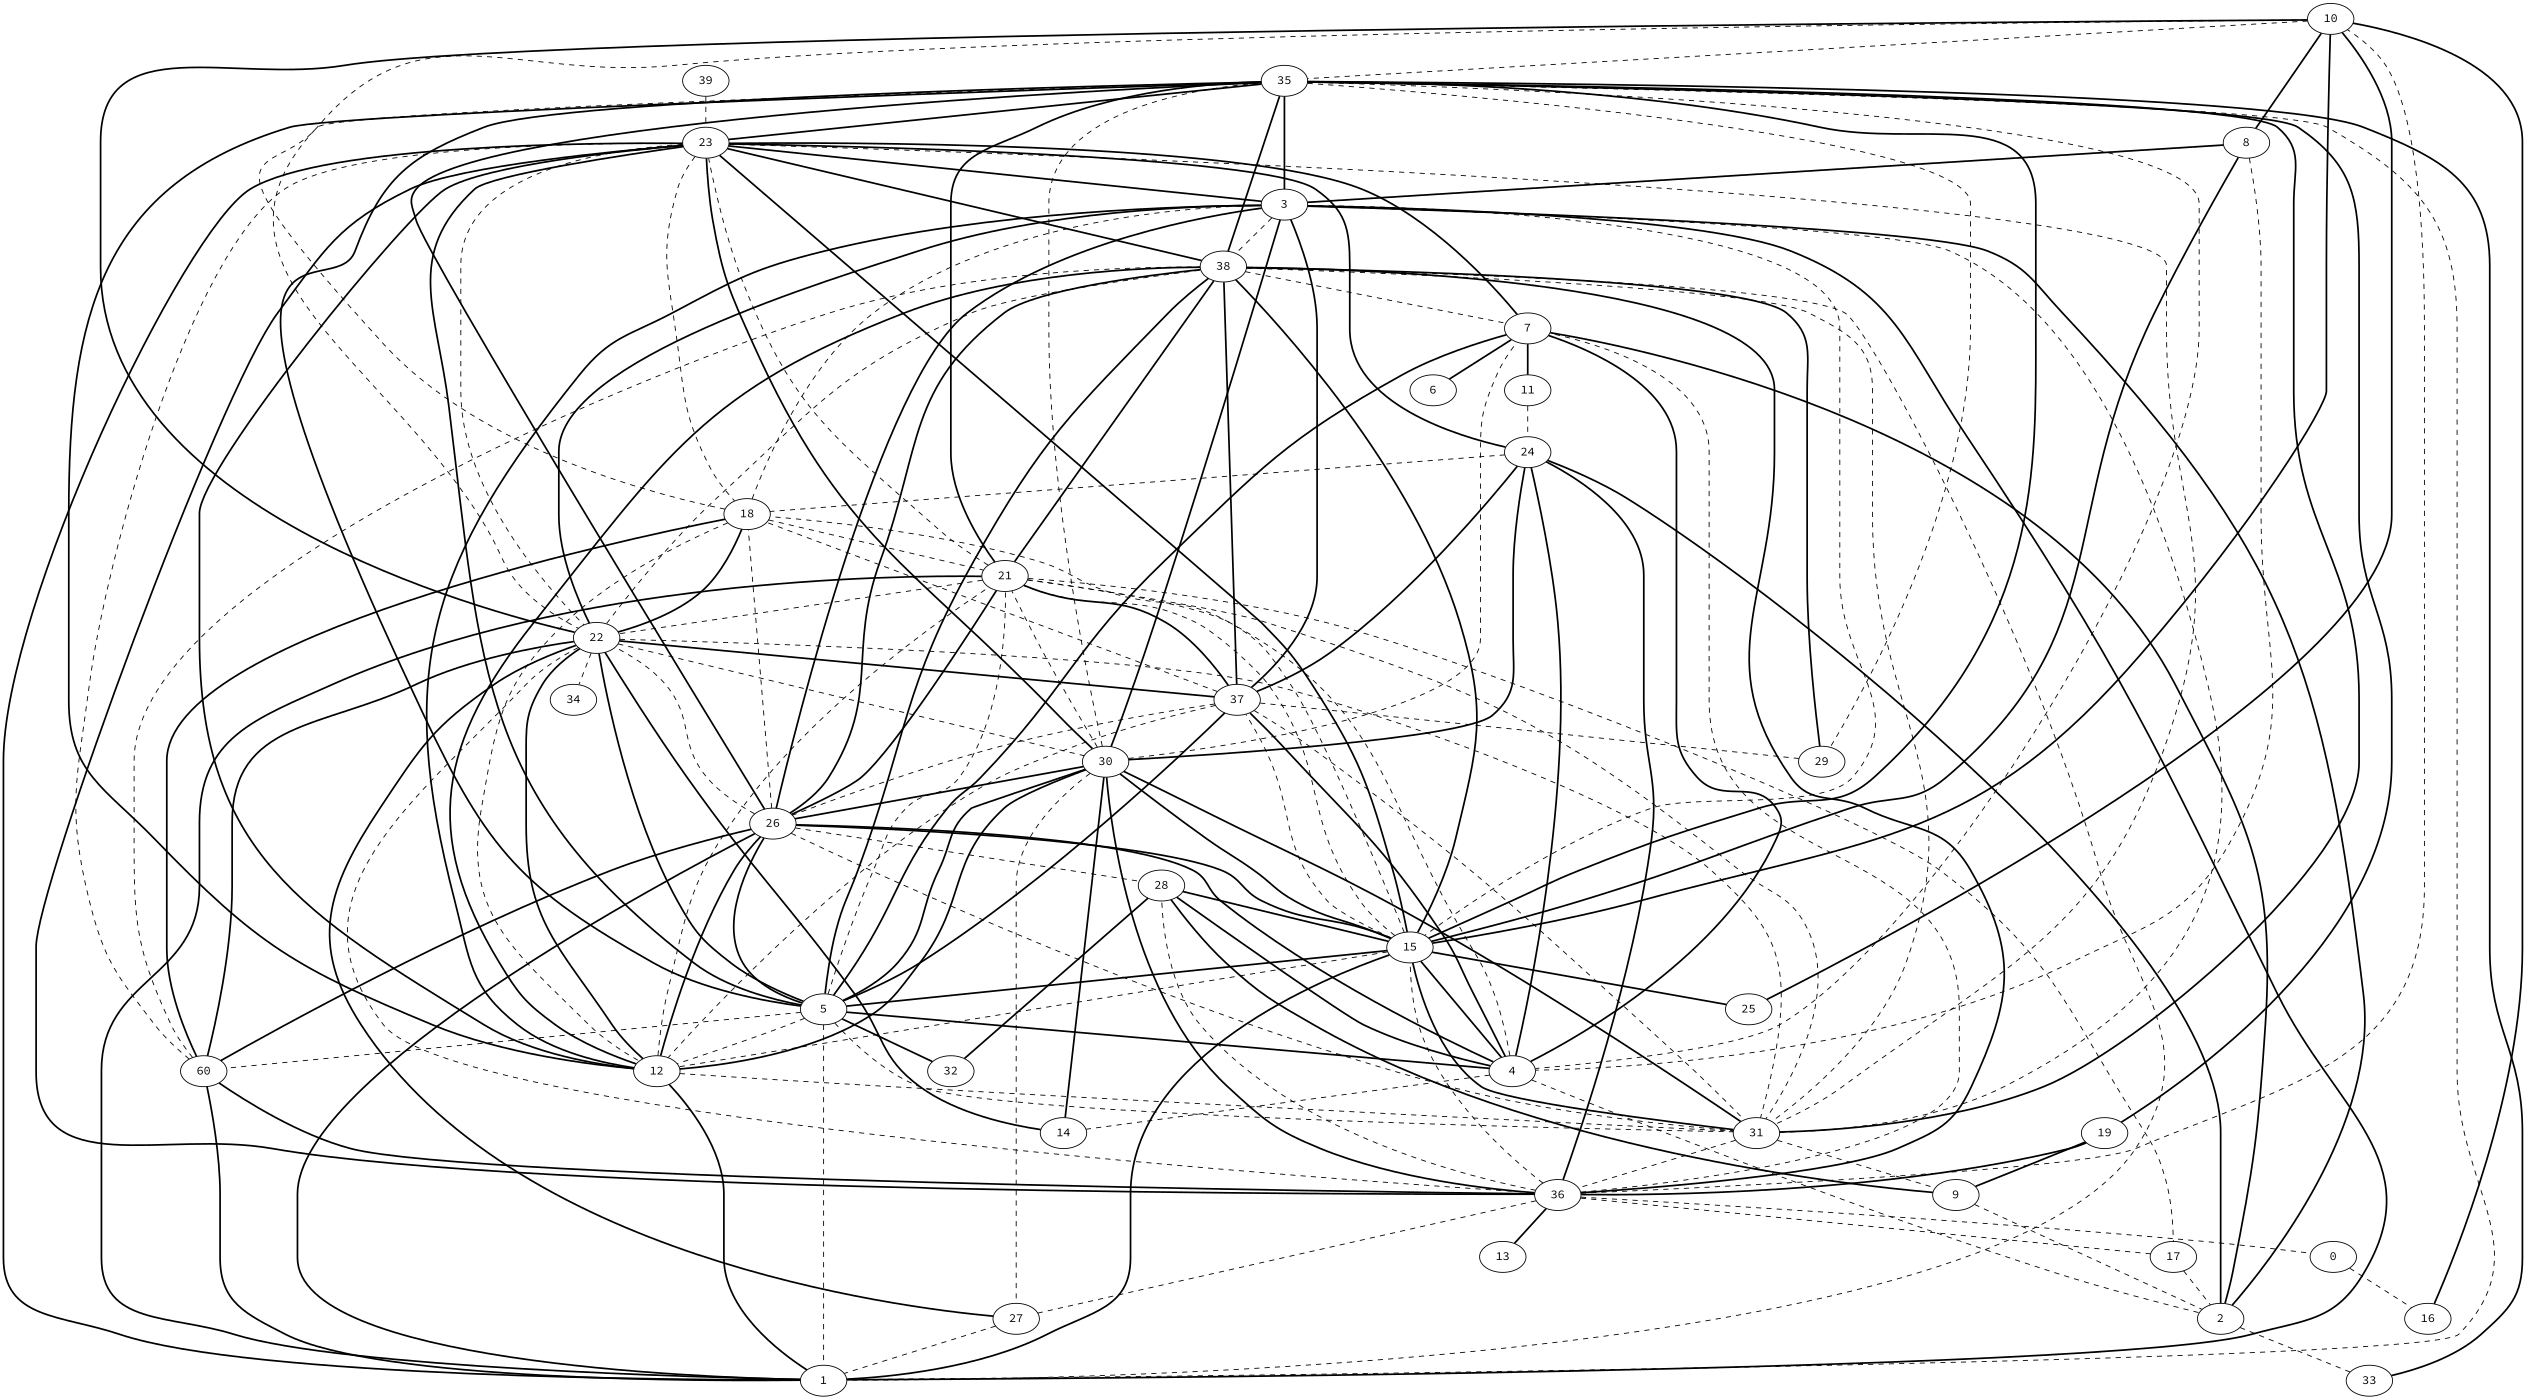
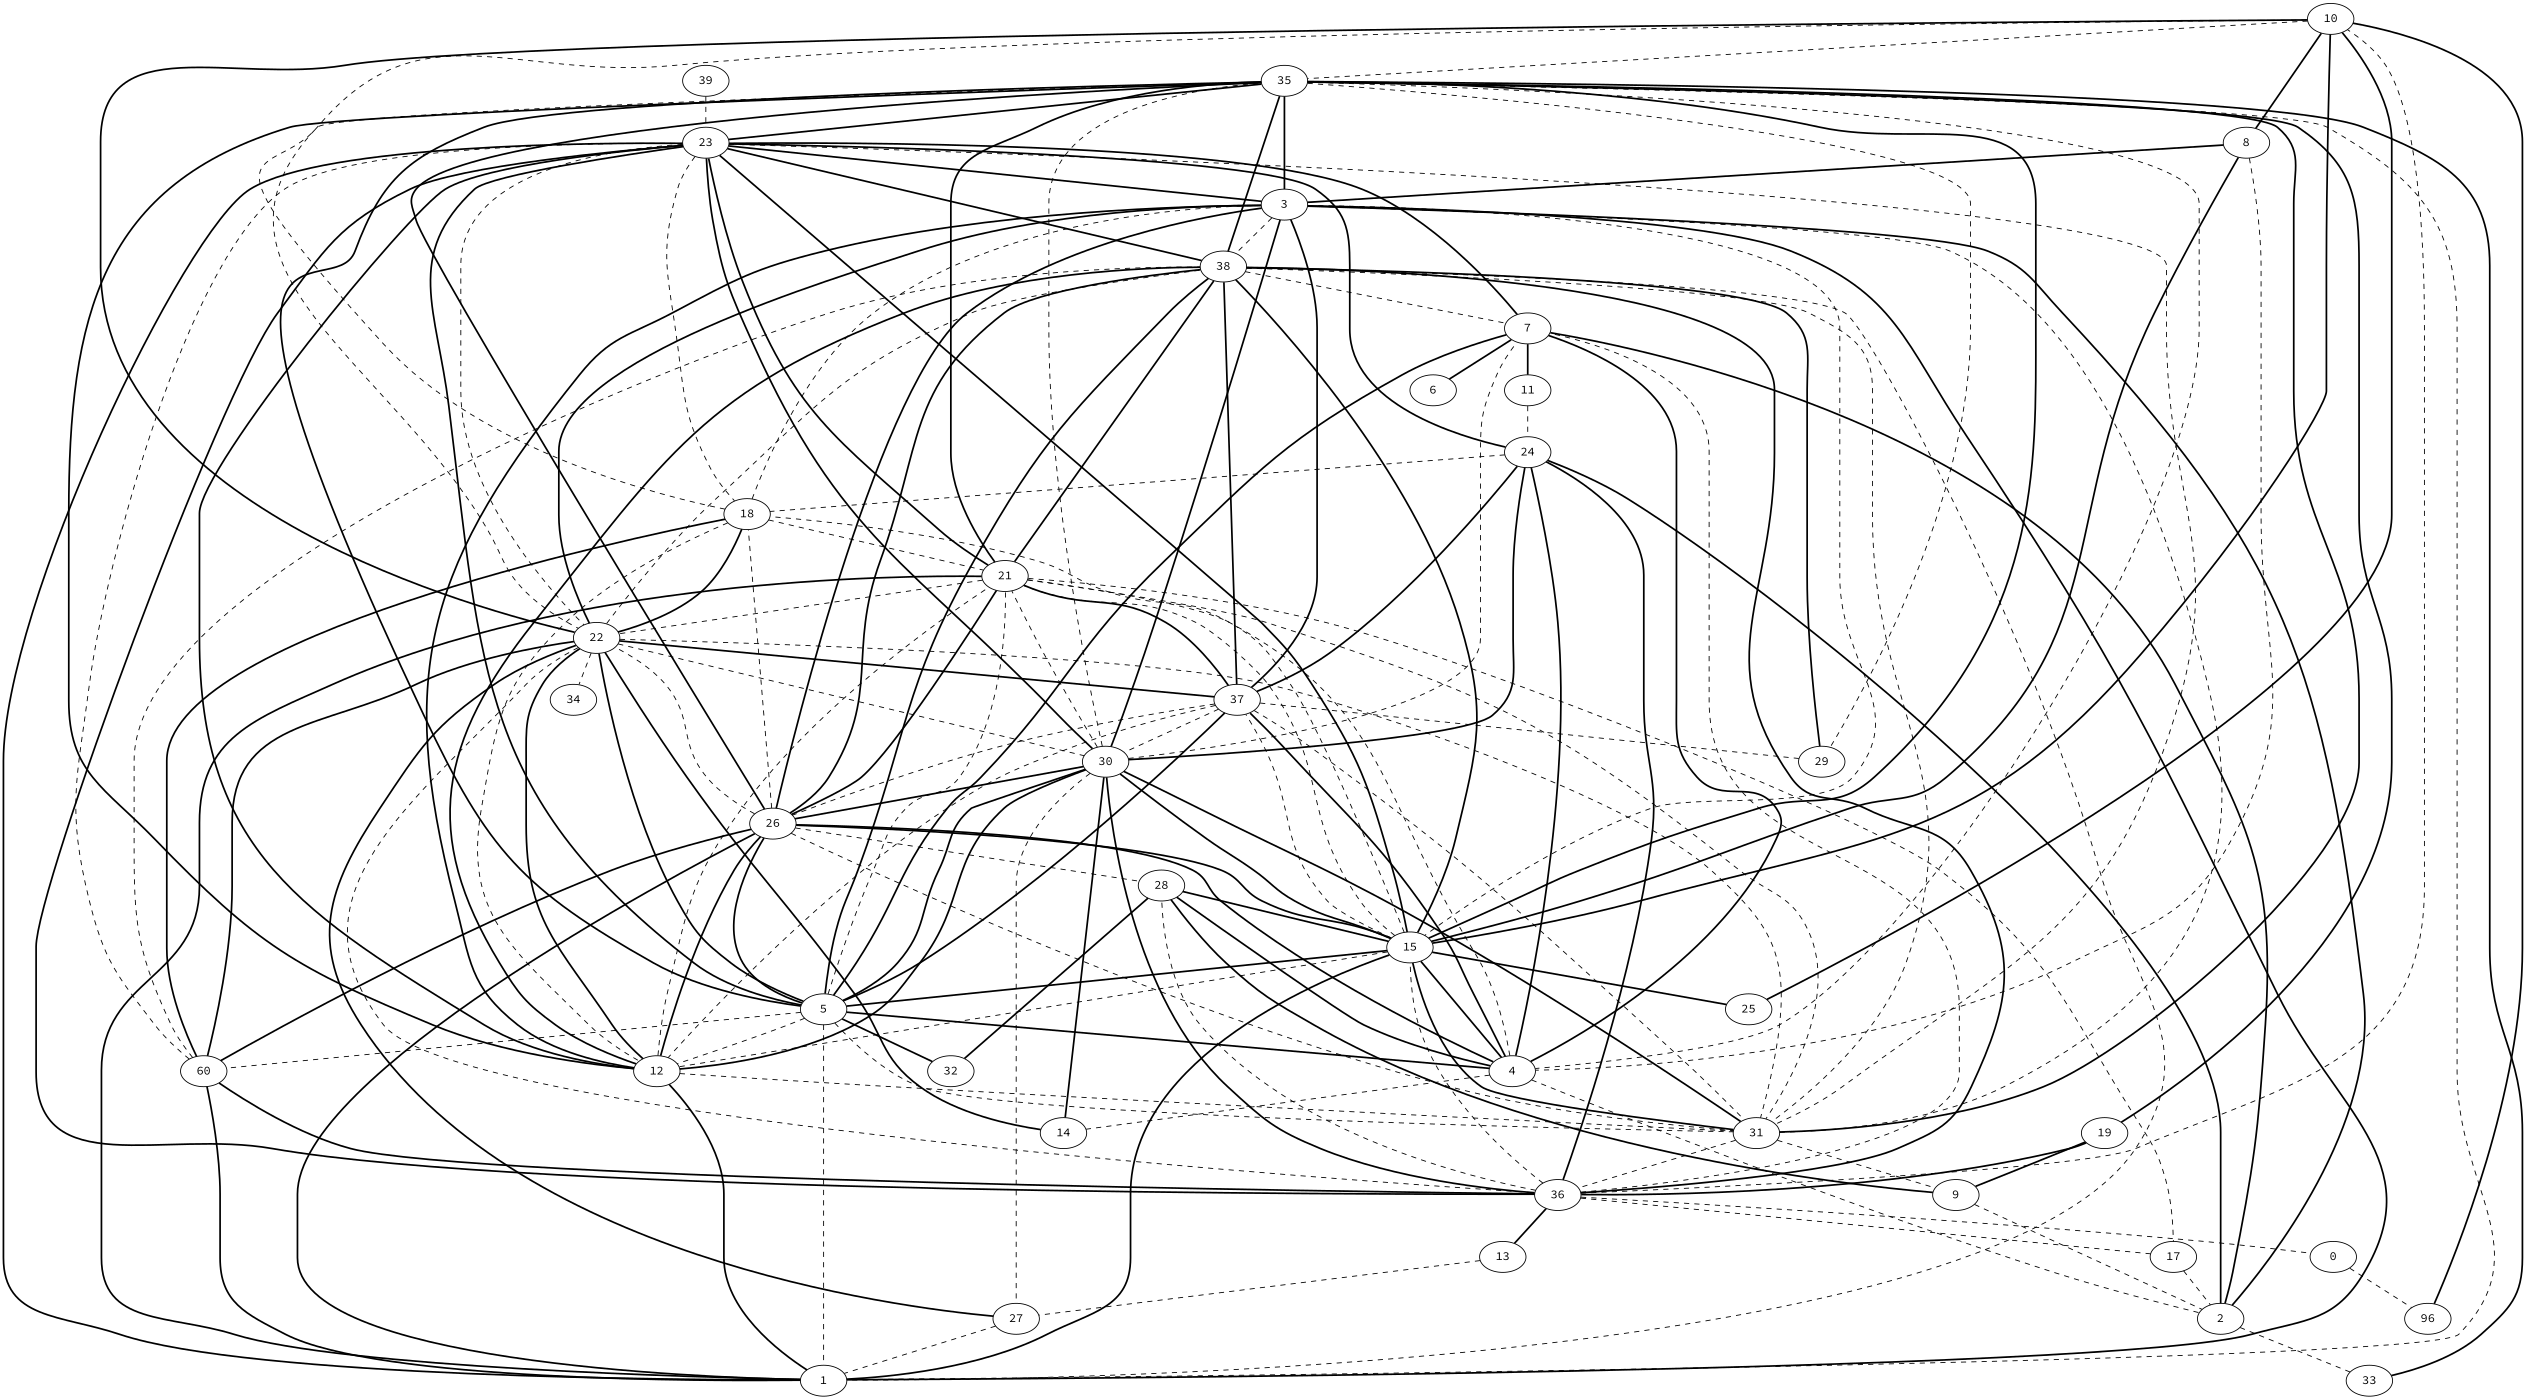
edge "23" -- "21": style dashed -> bold
edge "18" -- "37": now "30" -- "37"
edge "36" -- "27": now "13" -- "27"
node "16": label "16" -> "96"
